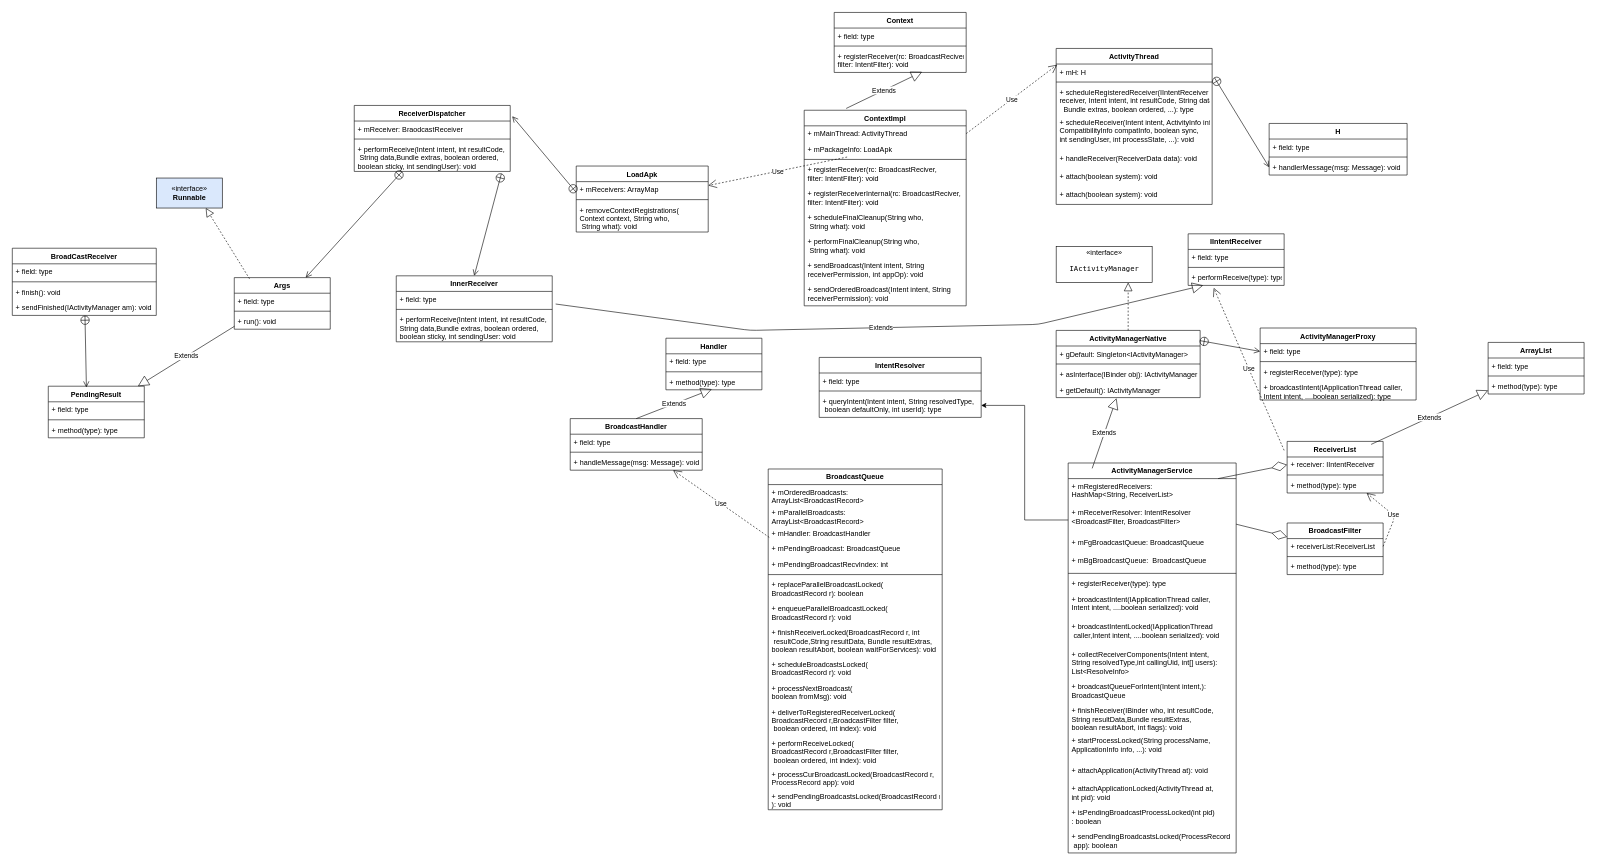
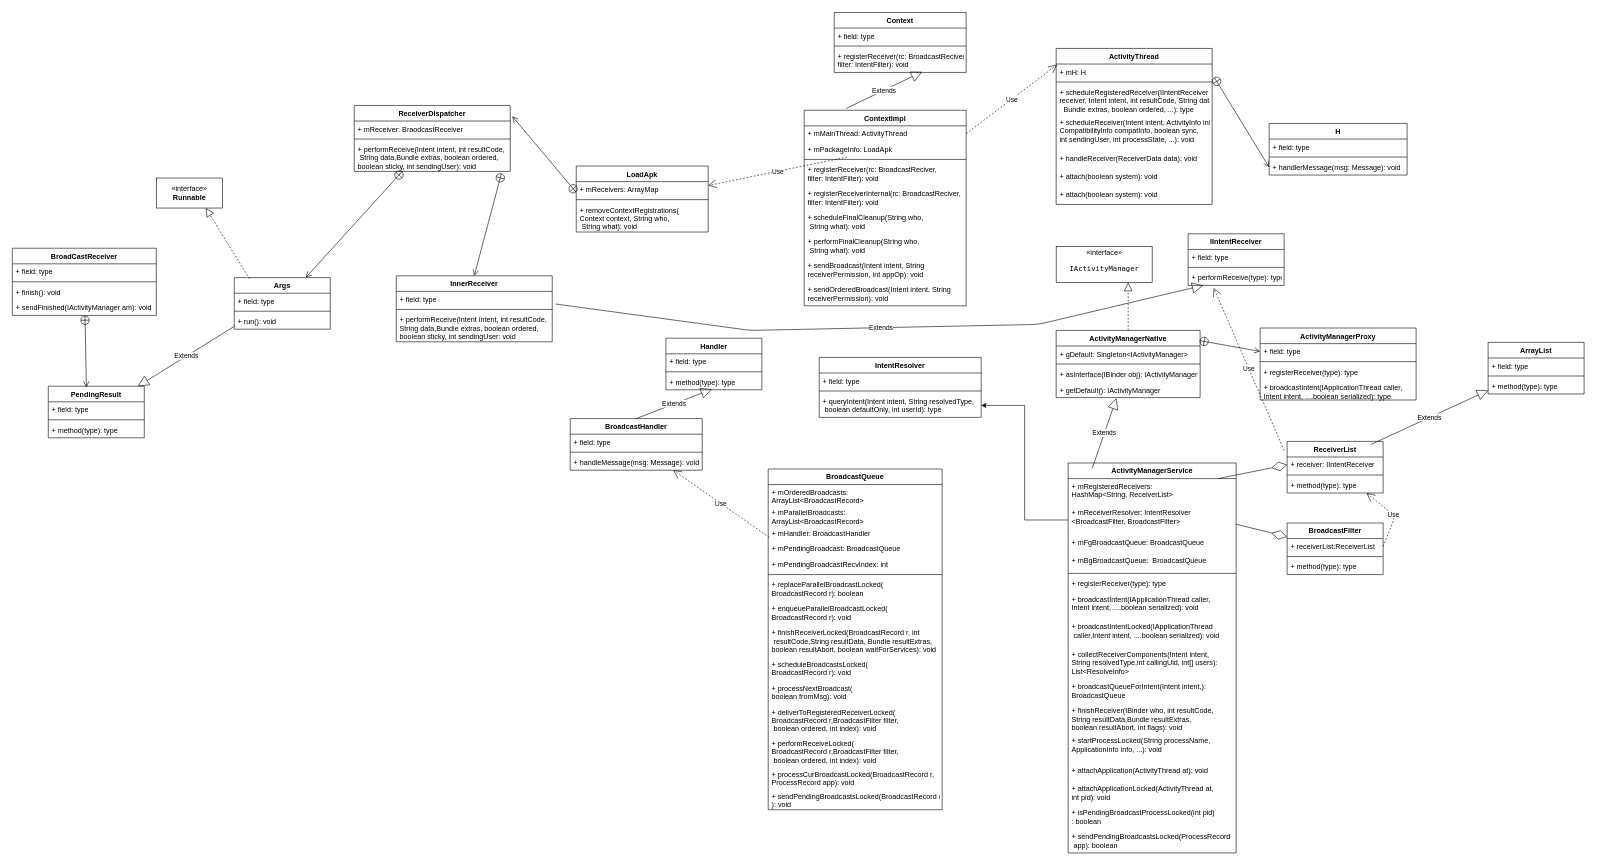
node "«interface» Runnable": fillcolor #dae8fc -> #ffffff
